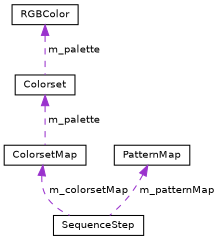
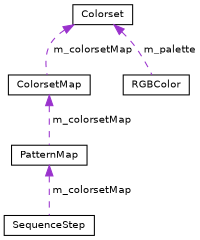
edge "Colorset" -> "RGBColor": reversed
edge "ColorsetMap" -> "Colorset": label " m_palette" -> " m_colorsetMap"
edge "SequenceStep" -> "PatternMap": label " m_patternMap" -> " m_colorsetMap"
edge "SequenceStep" -> "ColorsetMap": now "PatternMap" -> "ColorsetMap"
